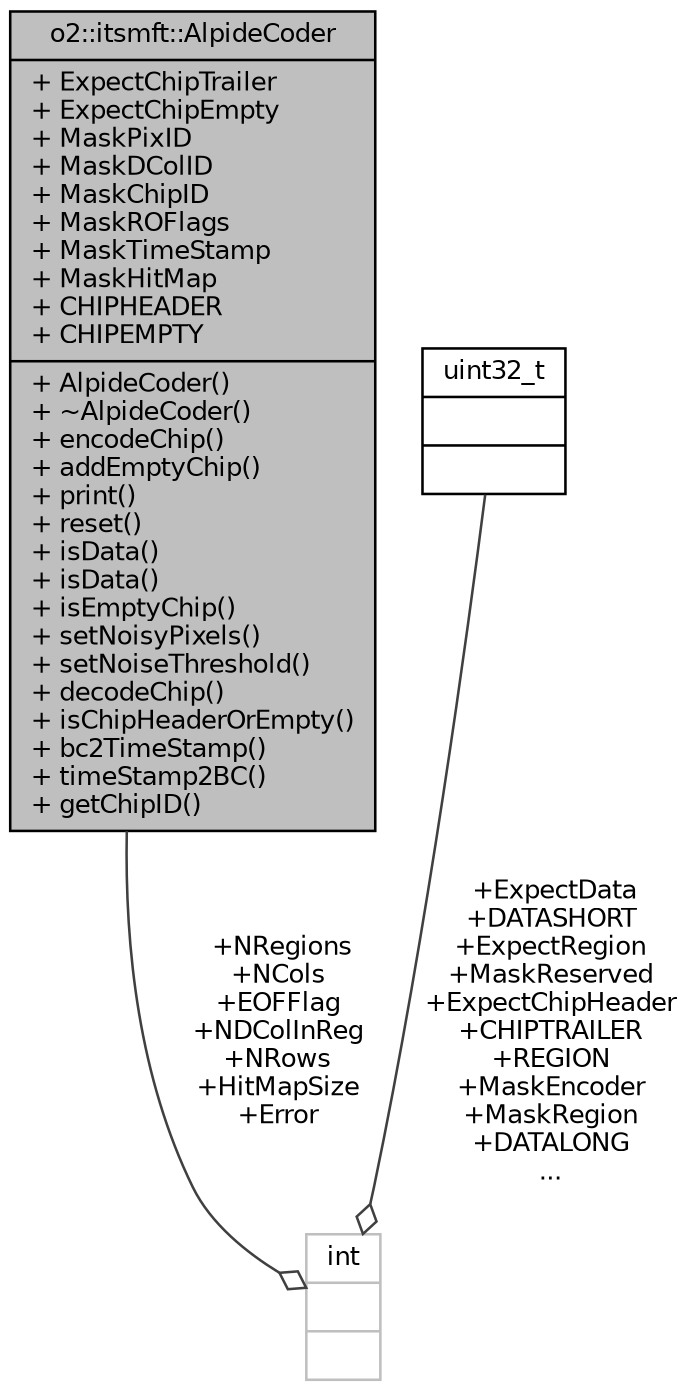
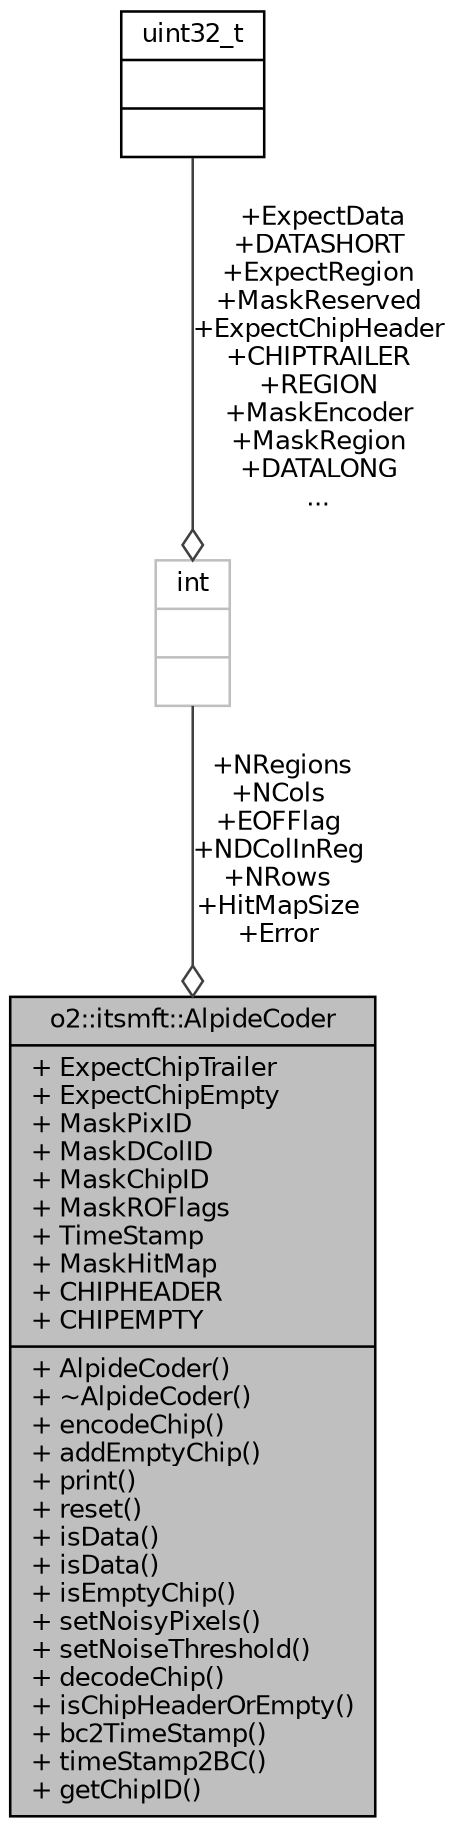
node "o2::itsmft::AlpideCoder": text "+ MaskTimeStamp" -> "+ TimeStamp"
edge "o2::itsmft::AlpideCoder" -> "int": reversed
